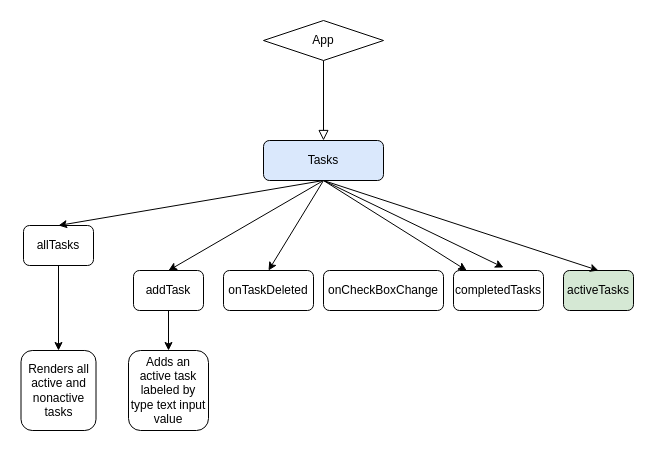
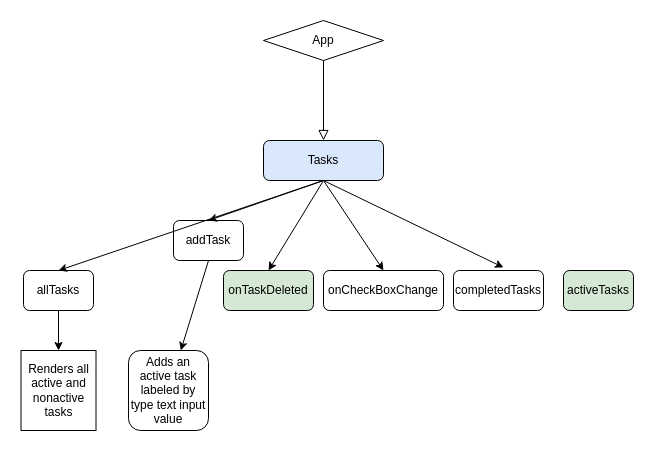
edge "Tasks" -> "completedTasks": now "Tasks" -> "onCheckBoxChange"
edge "Tasks" -> "activeTasks": removed
node "allTasks": moved (59, 246) -> (59, 291)
node "addTask": moved (169, 291) -> (209, 241)
node "onTaskDeleted": fillcolor #ffffff -> #d5e8d4
node "Renders all active and nonactive tasks": shape rounded rectangle -> rectangle
